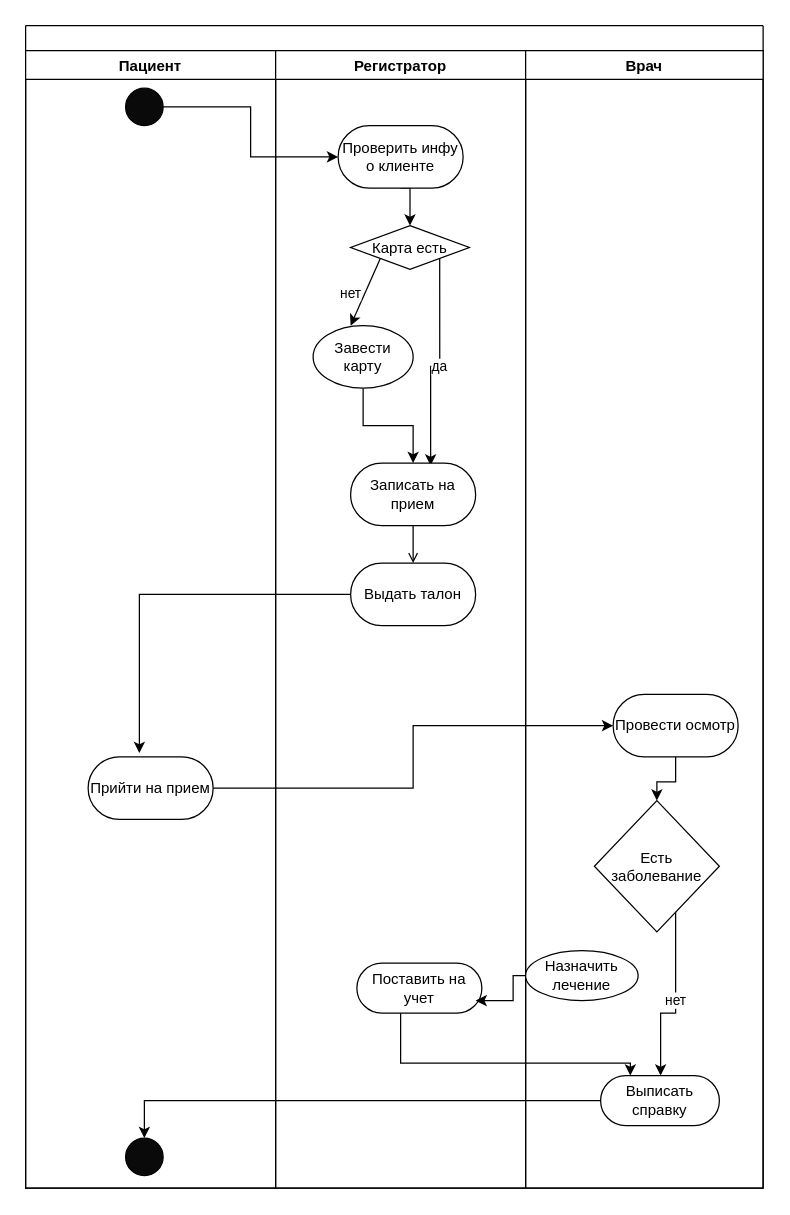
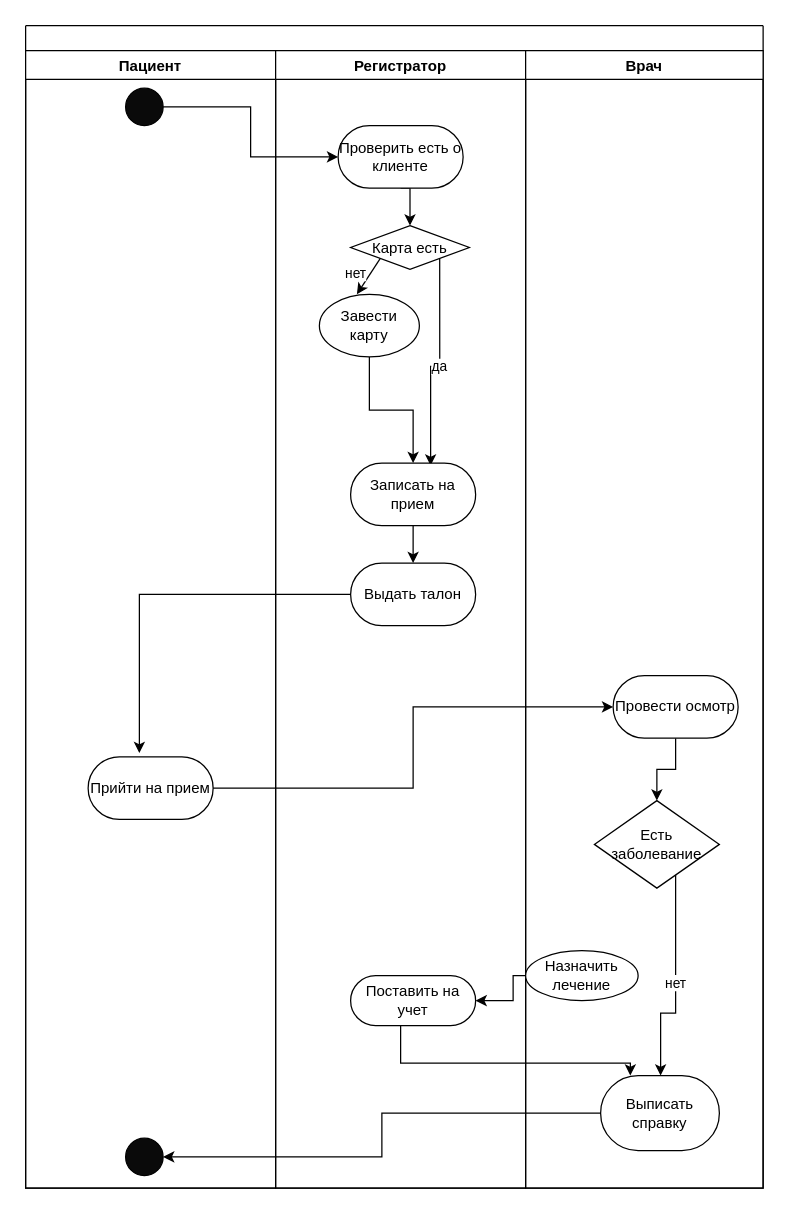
node "Проверить инфу о клиенте": label "Проверить инфу о клиенте" -> "Проверить есть о клиенте"
node "Завести карту": moved (363, 357) -> (369, 326)
edge "Записать на прием" -> "Выдать талон": arrowhead open -> classic
node "Провести осмотр": moved (676, 726) -> (676, 707)
node "Есть заболевание": size 125x131 -> 125x88
node "Поставить на учет": moved (419, 988) -> (413, 1001)
node "Выписать справку": size 119x50 -> 119x75
